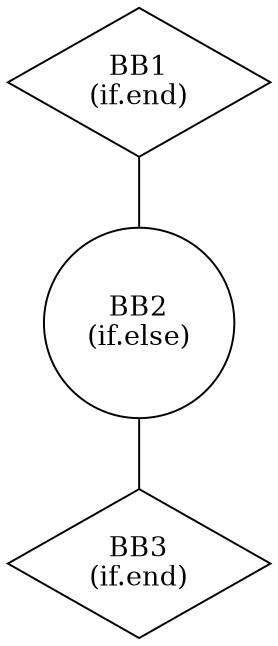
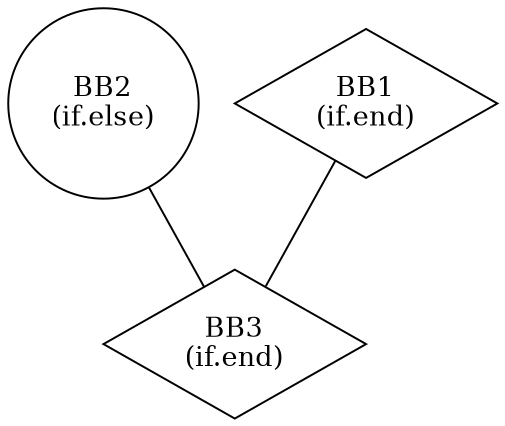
edge "BB1 (if.end)" -- "BB2 (if.else)": now "BB1 (if.end)" -- "BB3 (if.end)"
